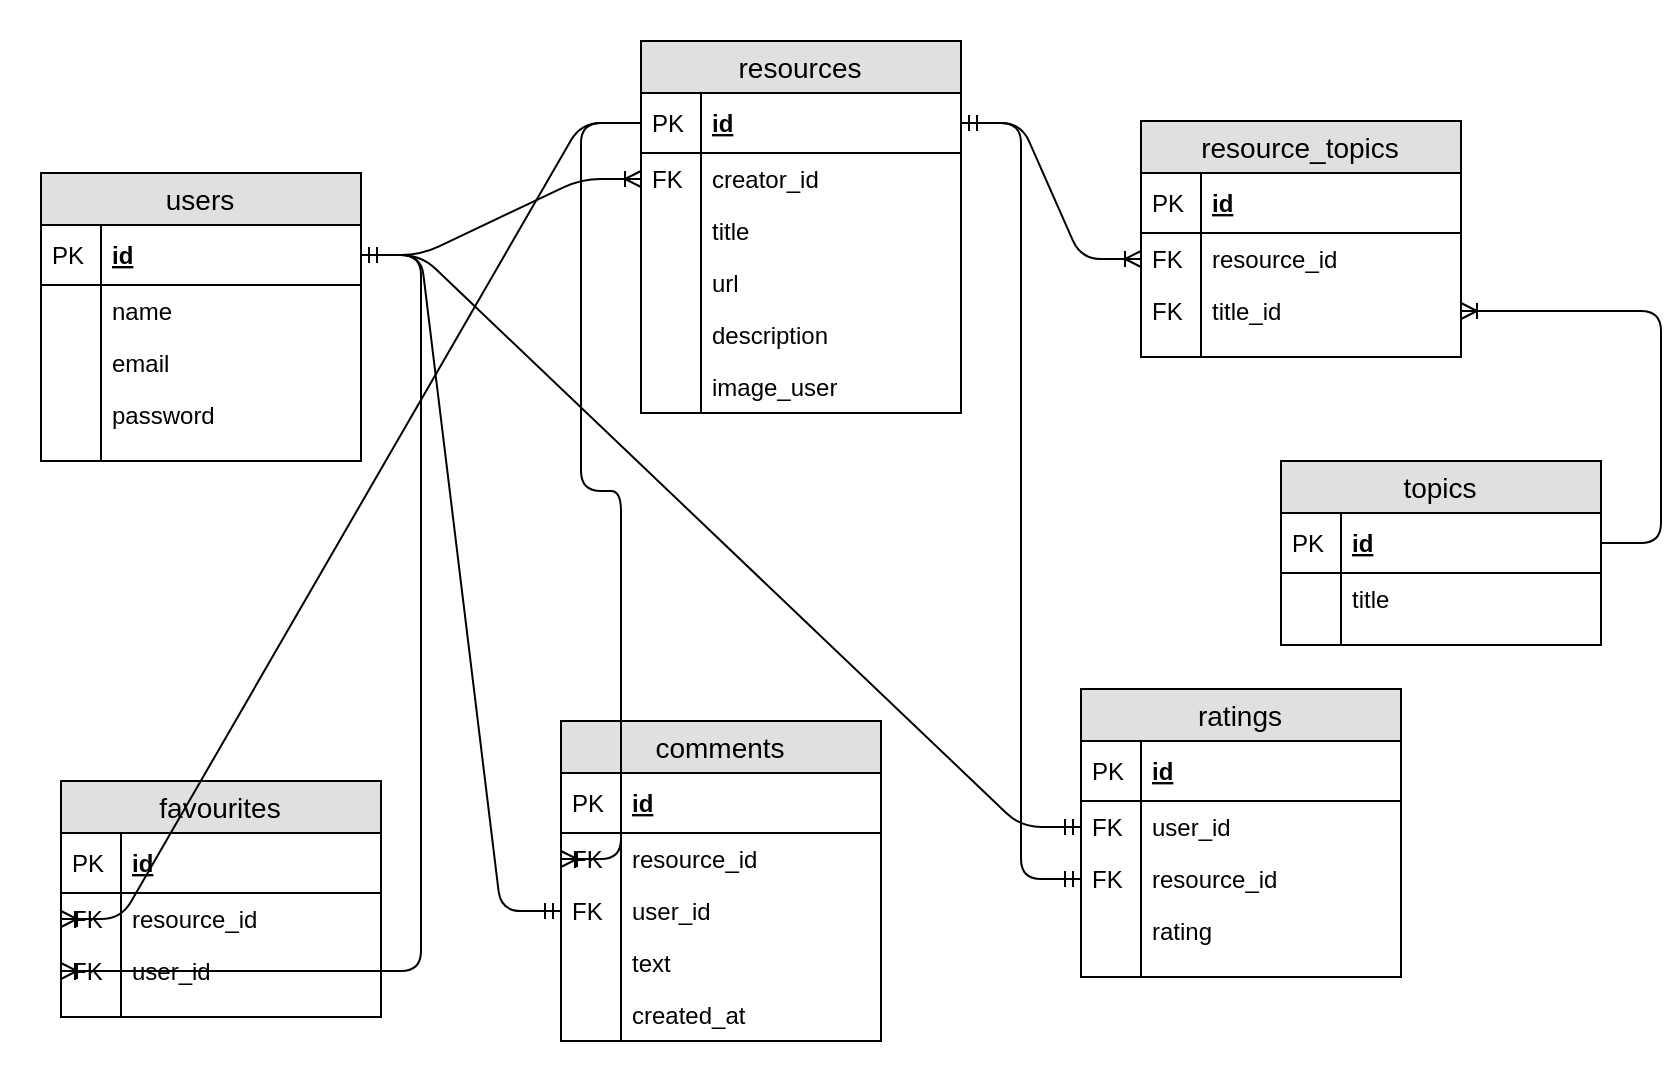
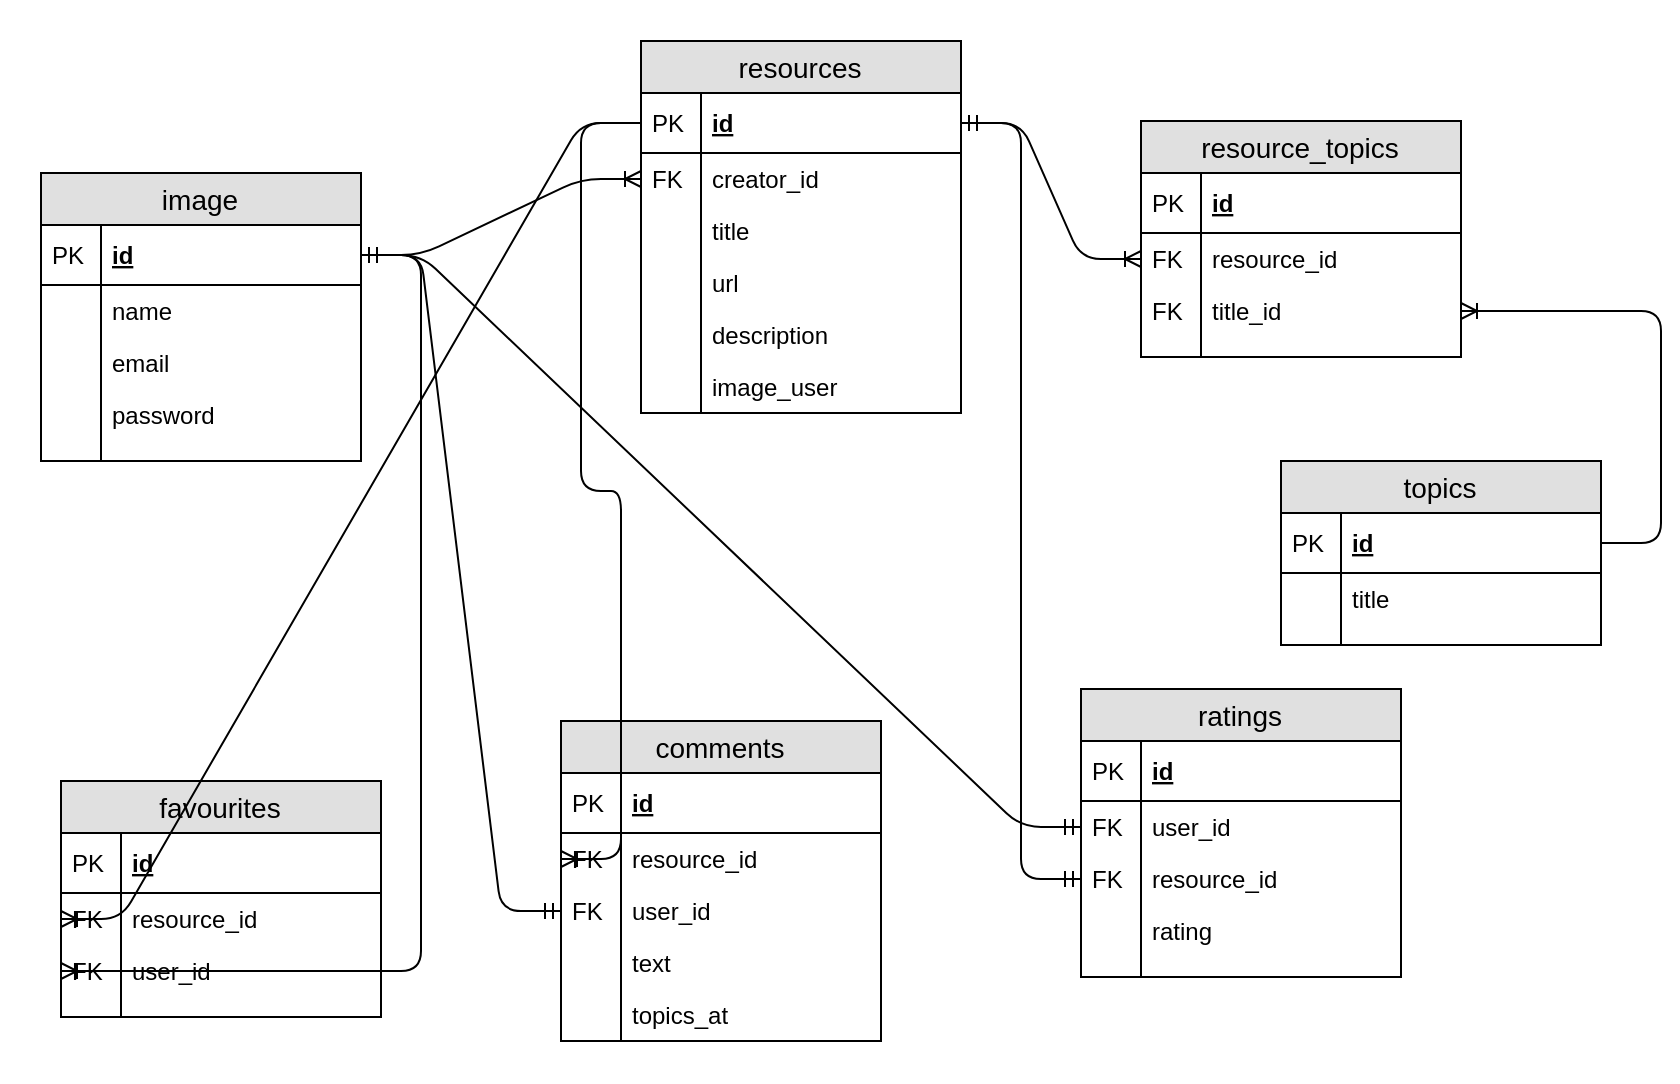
node "users": label "users" -> "image"
node "created_at": label "created_at" -> "topics_at"
